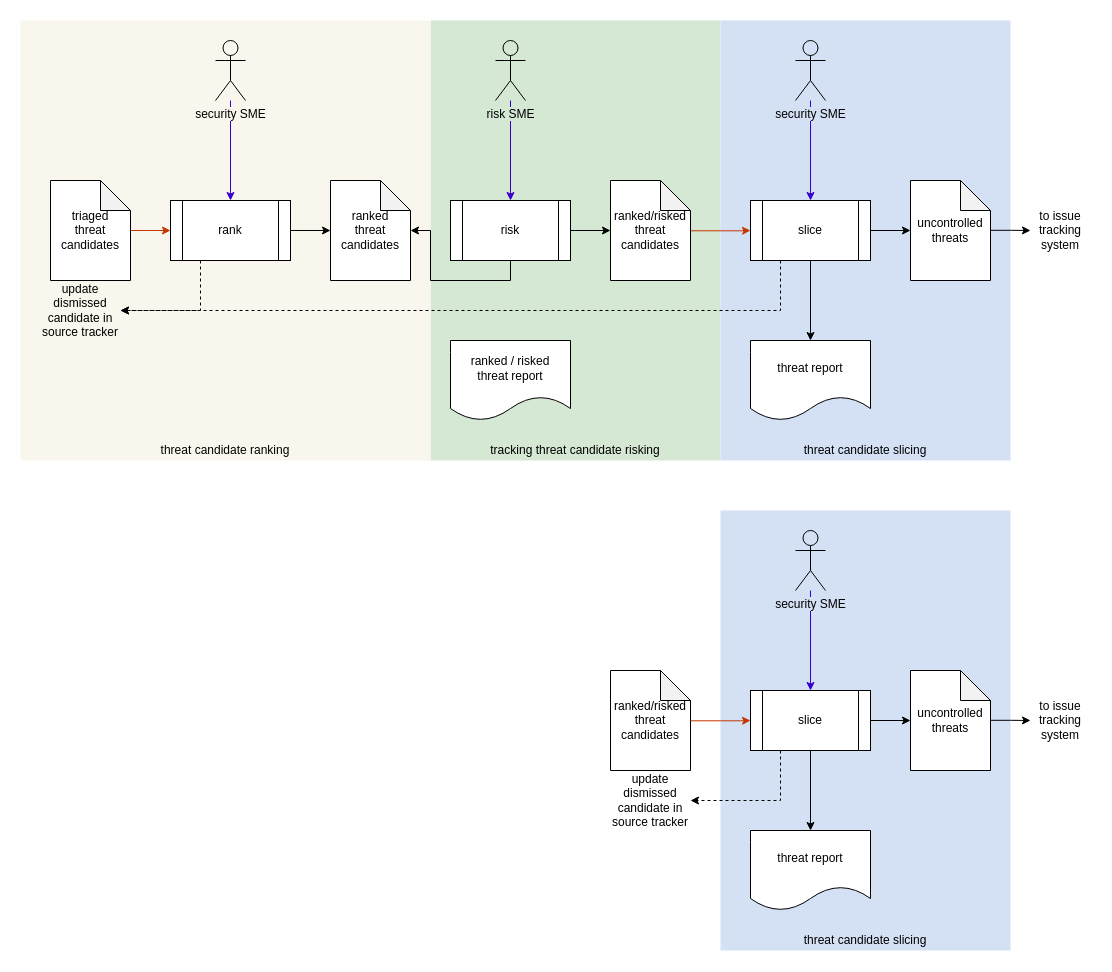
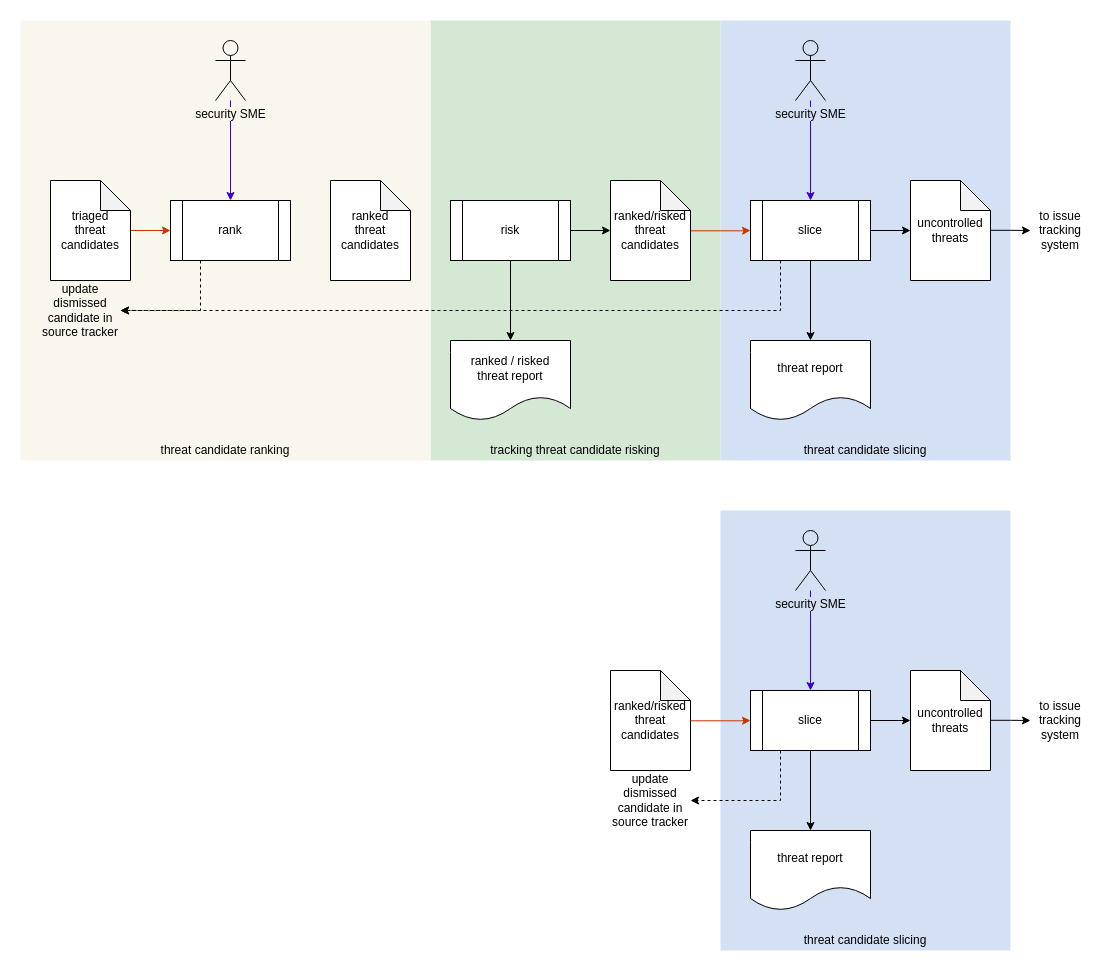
node "risk SME": removed
edge "risk SME" -> "risk": removed
edge "rank" -> "ranked threat candidates": removed
edge "risk" -> "ranked threat candidates": now "risk" -> "ranked / risked threat report"
